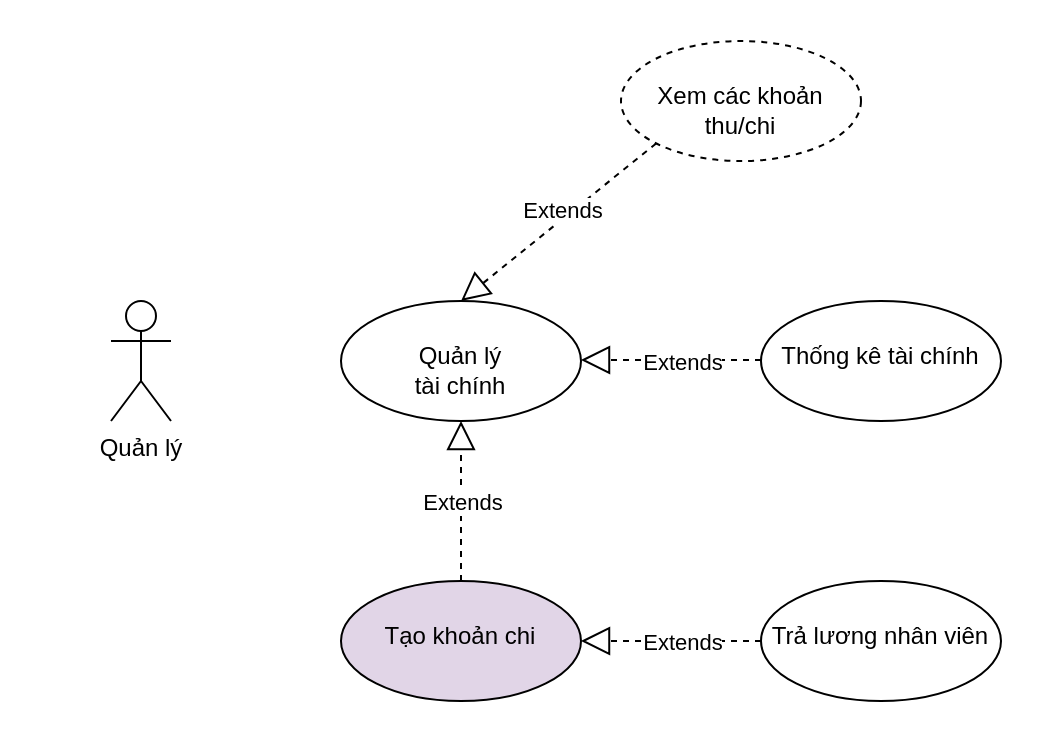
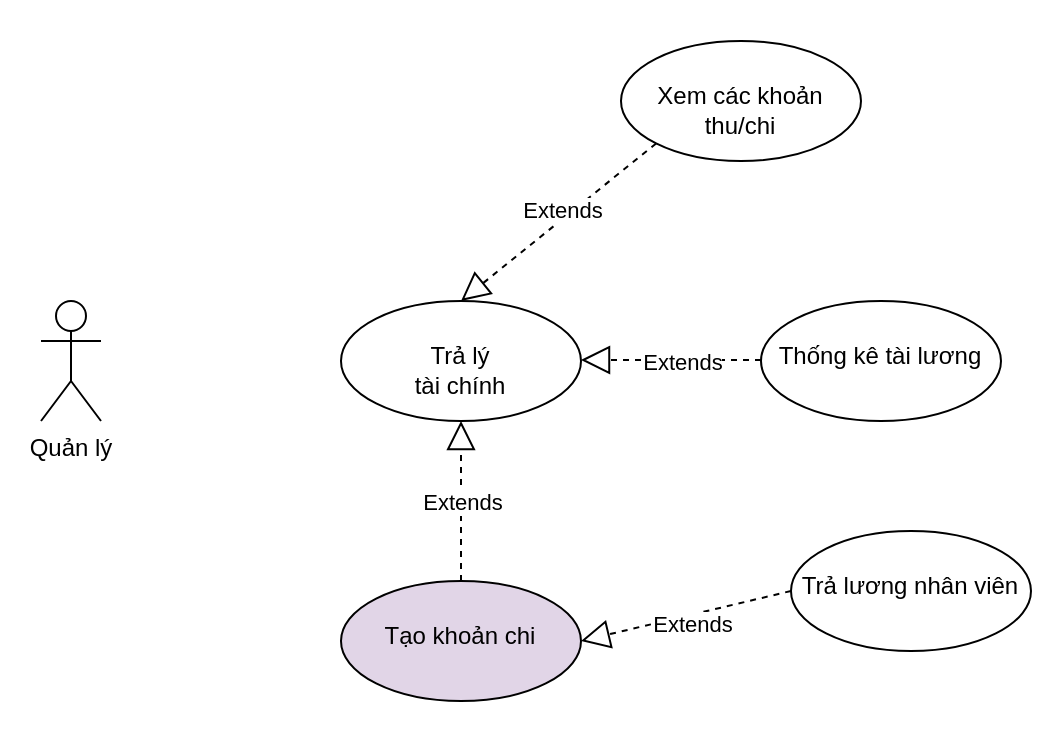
node "Xem các khoản thu/chi": style dashed -> solid
node "Thống kê tài chính": label "Thống kê tài chính" -> "Thống kê tài lương"
node "Quản lý tài chính": label "Quản lý tài chính" -> "Trả lý tài chính"
node "Quản lý": moved (141, 361) -> (71, 361)
node "Trả lương nhân viên": moved (881, 641) -> (911, 591)
